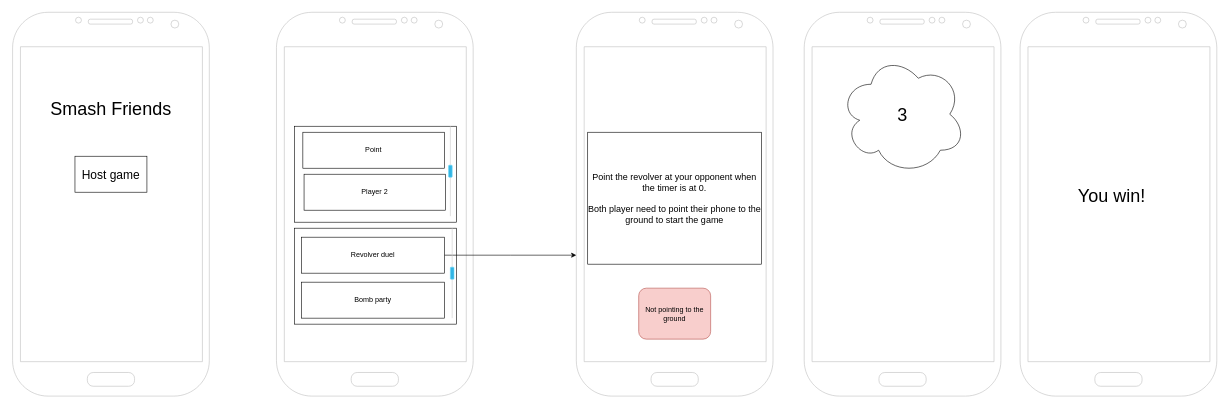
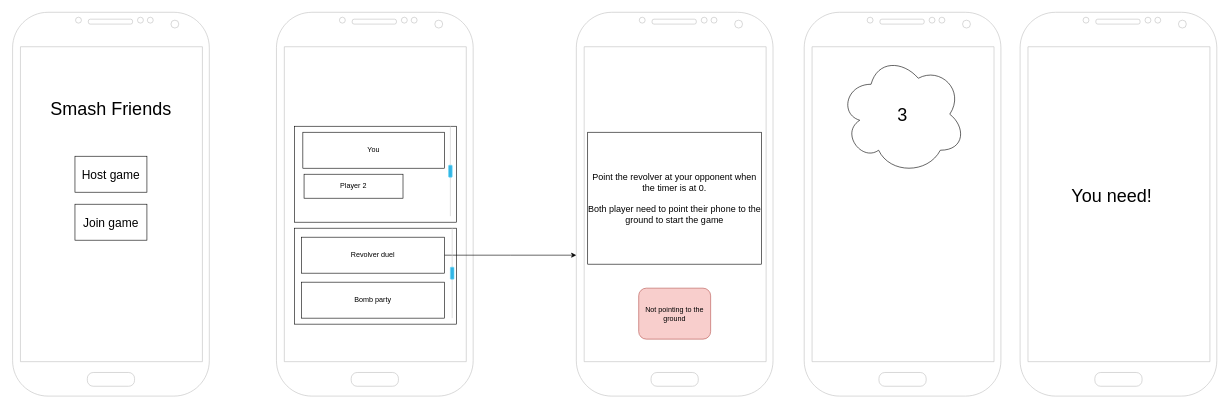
node "Point": label "Point" -> "You"
node "Player 2": size 142x36 -> 99x24
node "You win!": label "You win!" -> "You need!"
node "Join game": added
